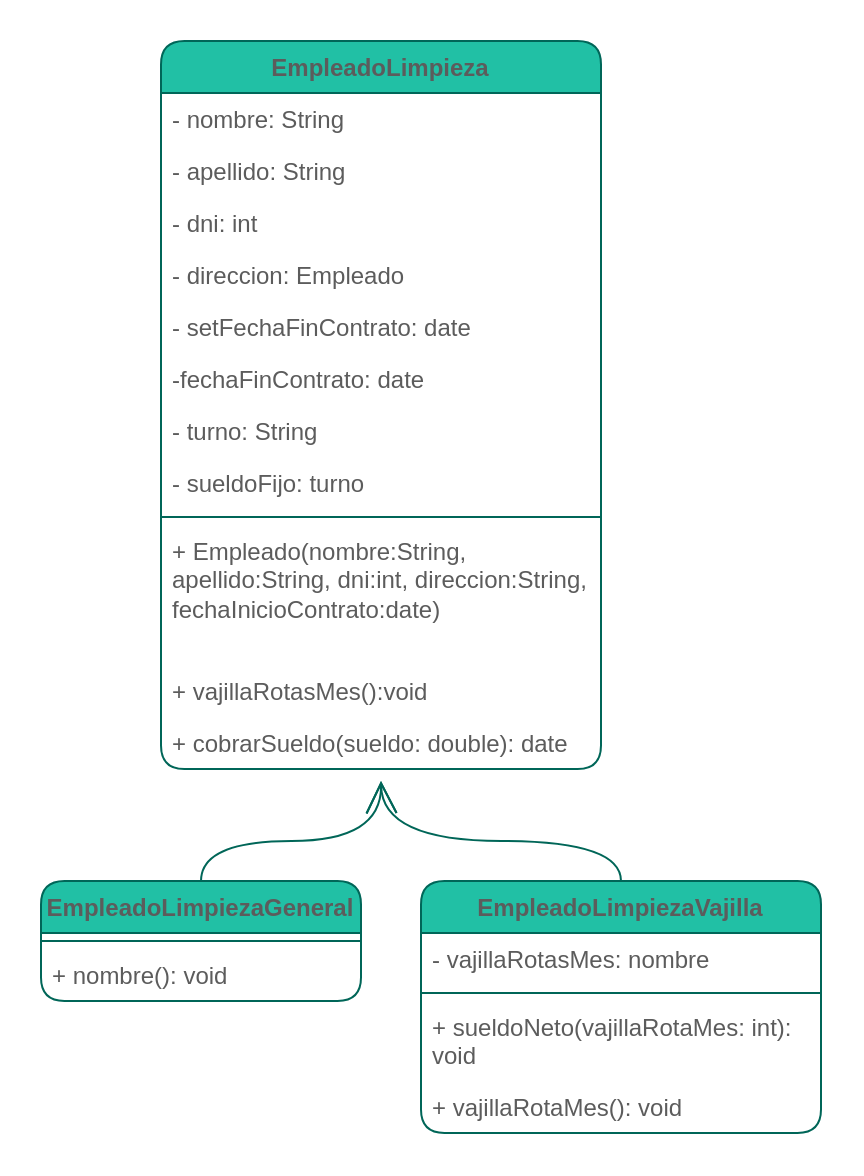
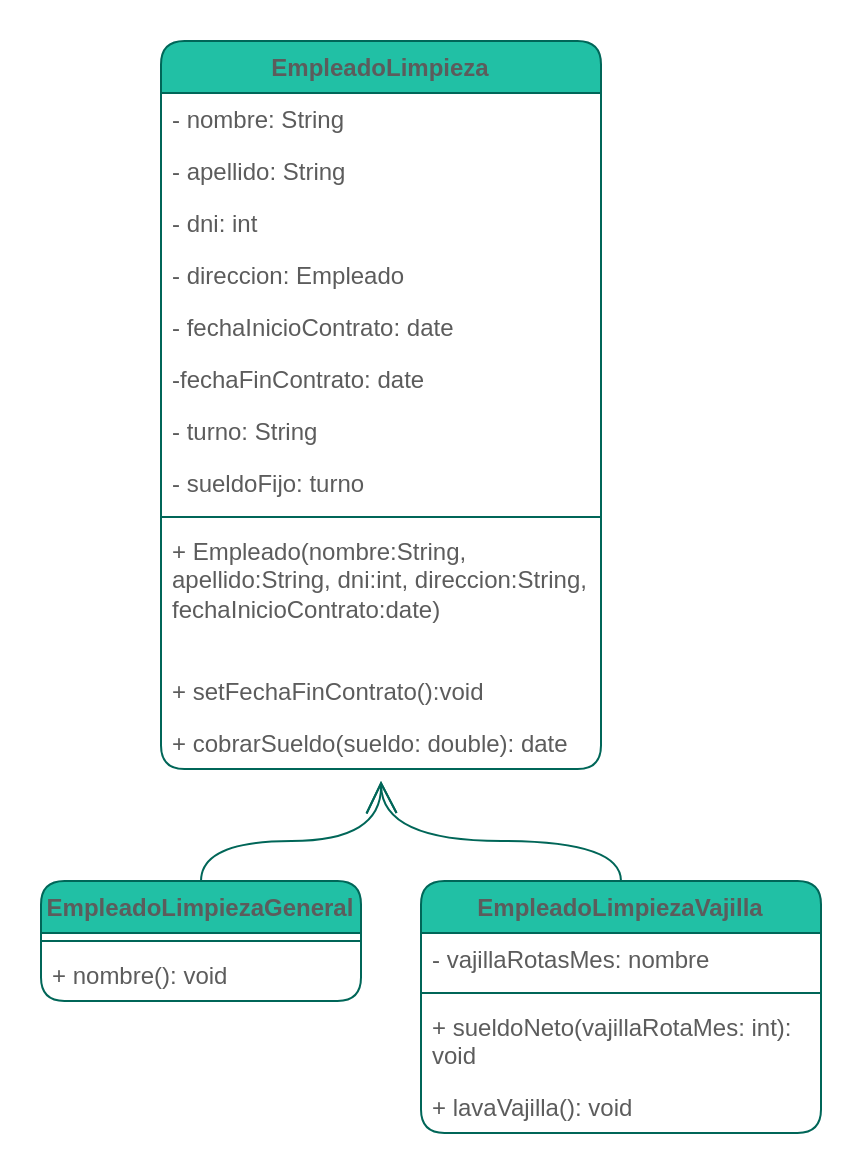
node "- setFechaFinContrato: date": label "- setFechaFinContrato: date" -> "- fechaInicioContrato: date"
node "+ vajillaRotasMes():void": label "+ vajillaRotasMes():void" -> "+ setFechaFinContrato():void"
node "+ vajillaRotaMes(): void": label "+ vajillaRotaMes(): void" -> "+ lavaVajilla(): void"
